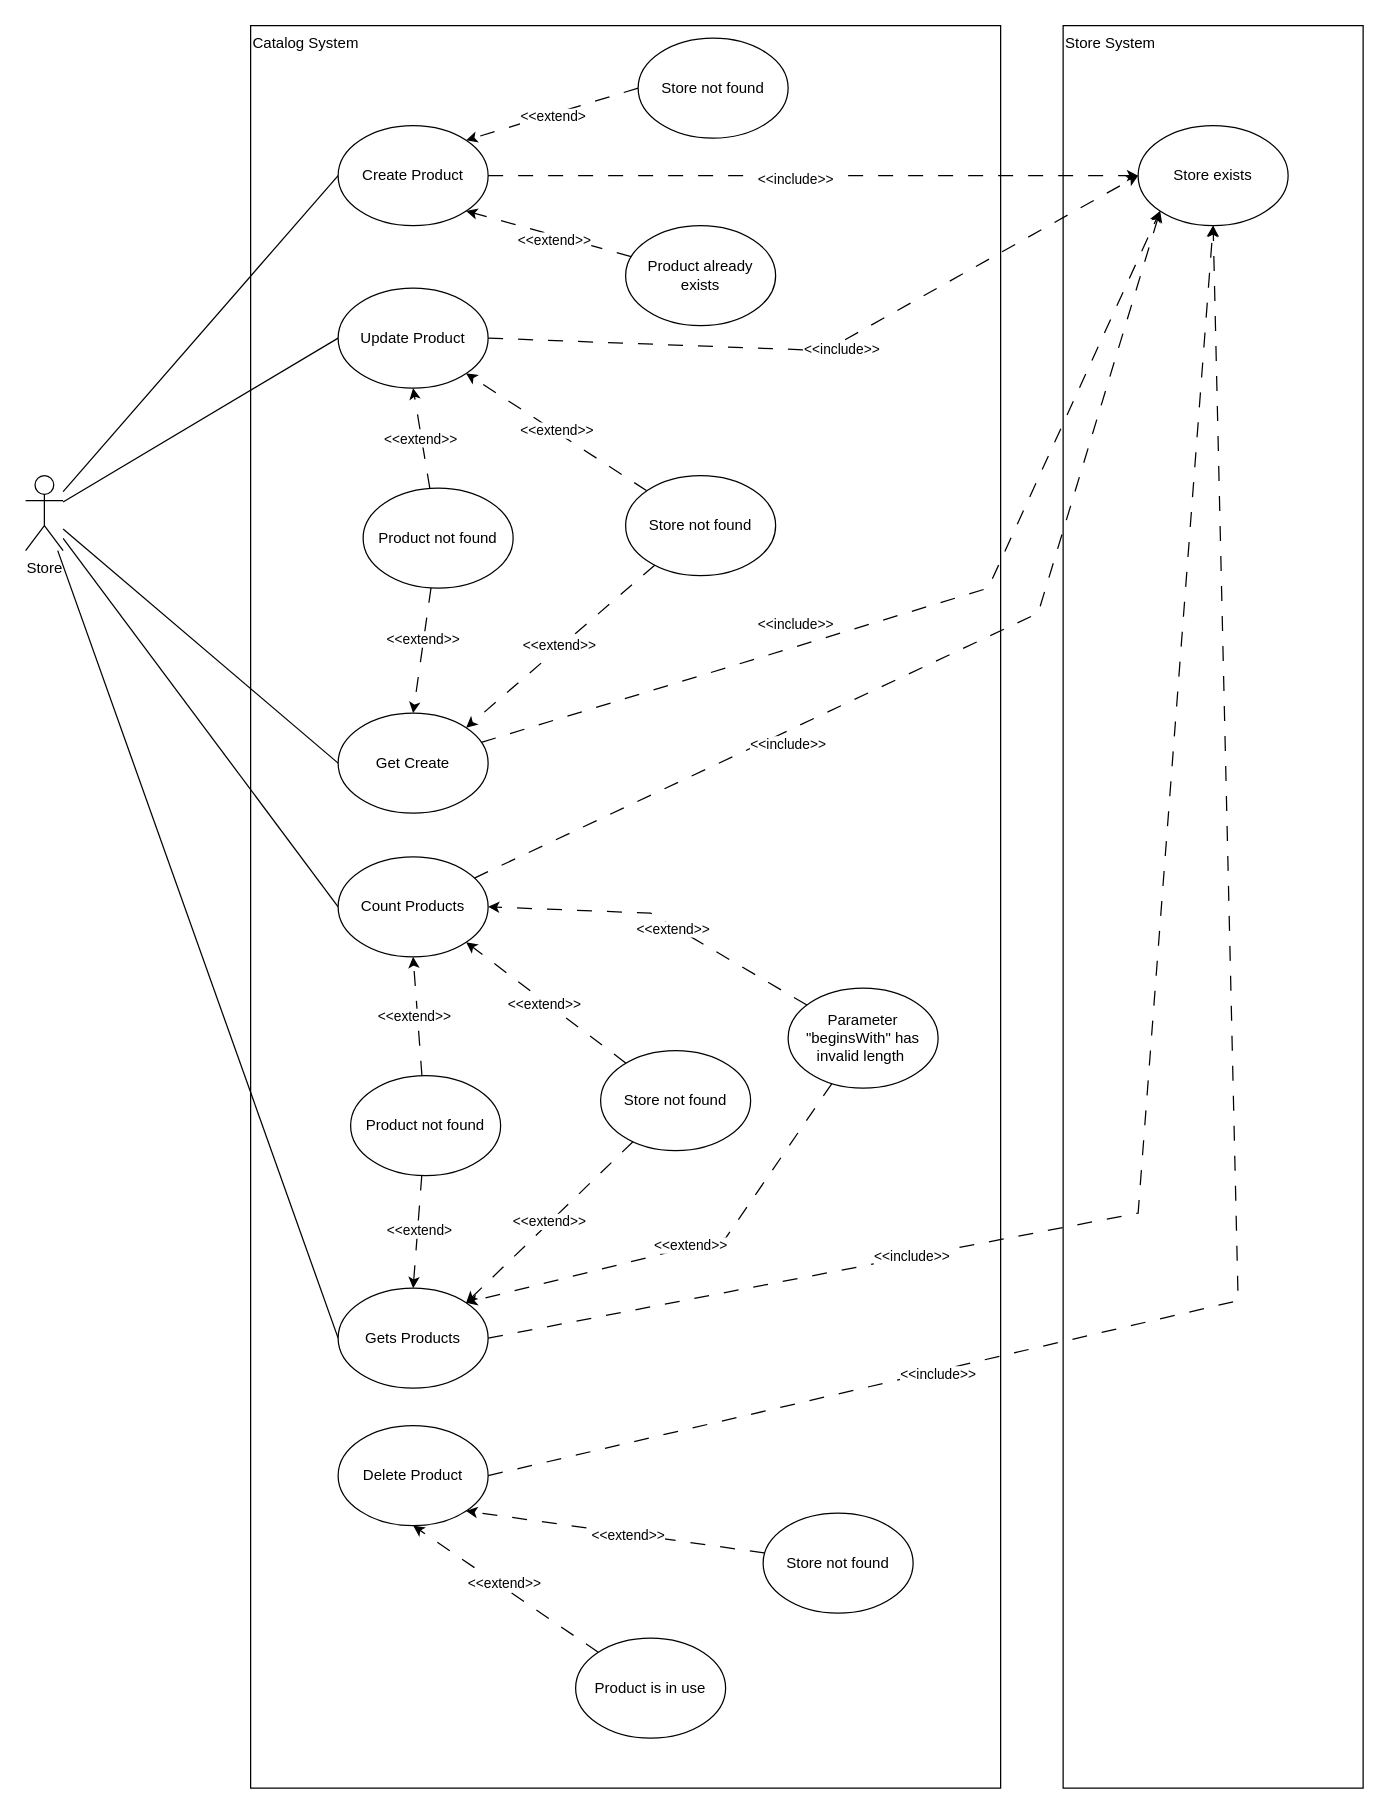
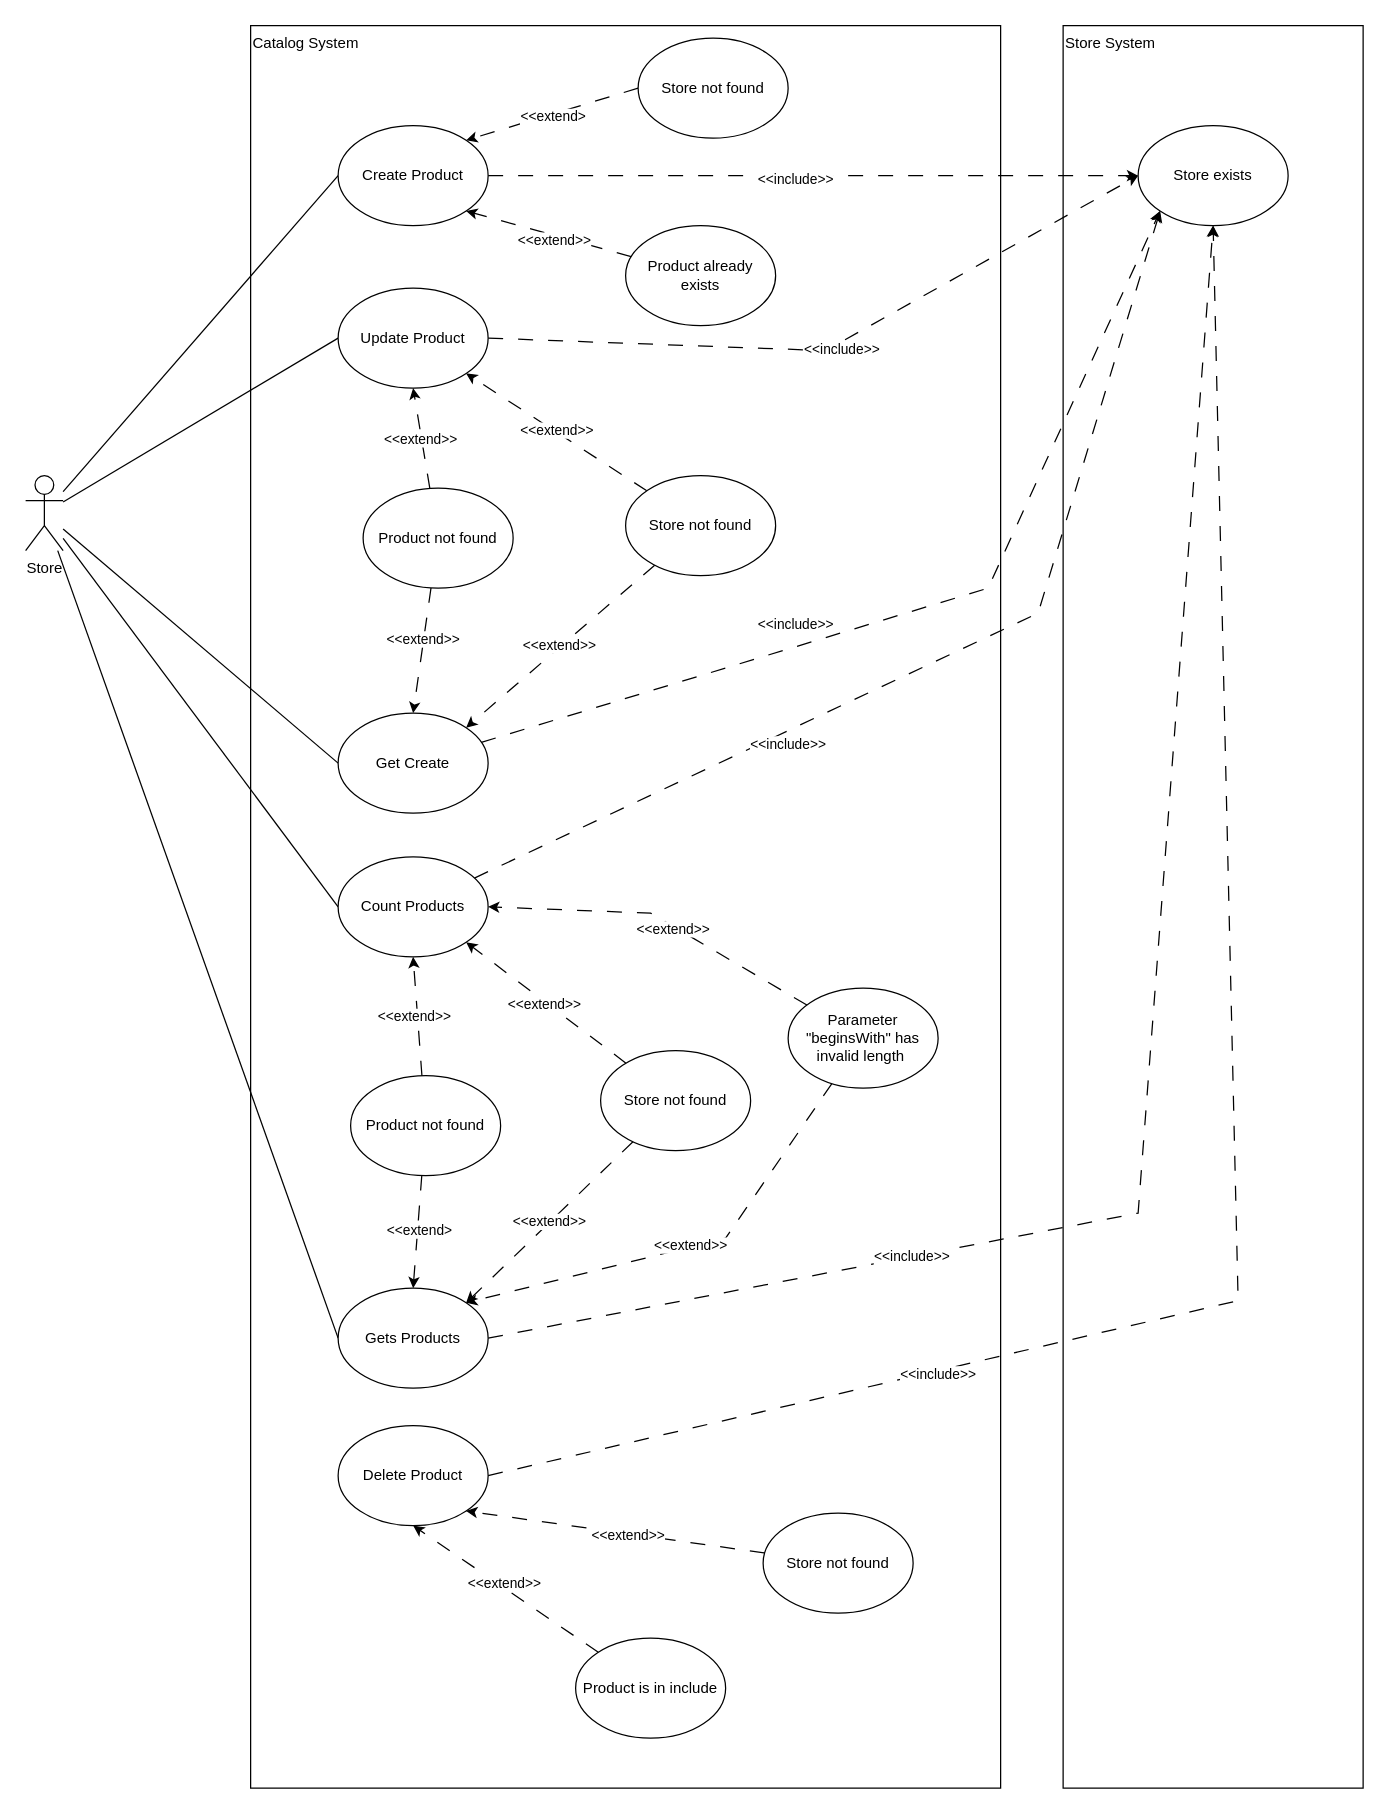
node "Product is in use": label "Product is in use" -> "Product is in include"
